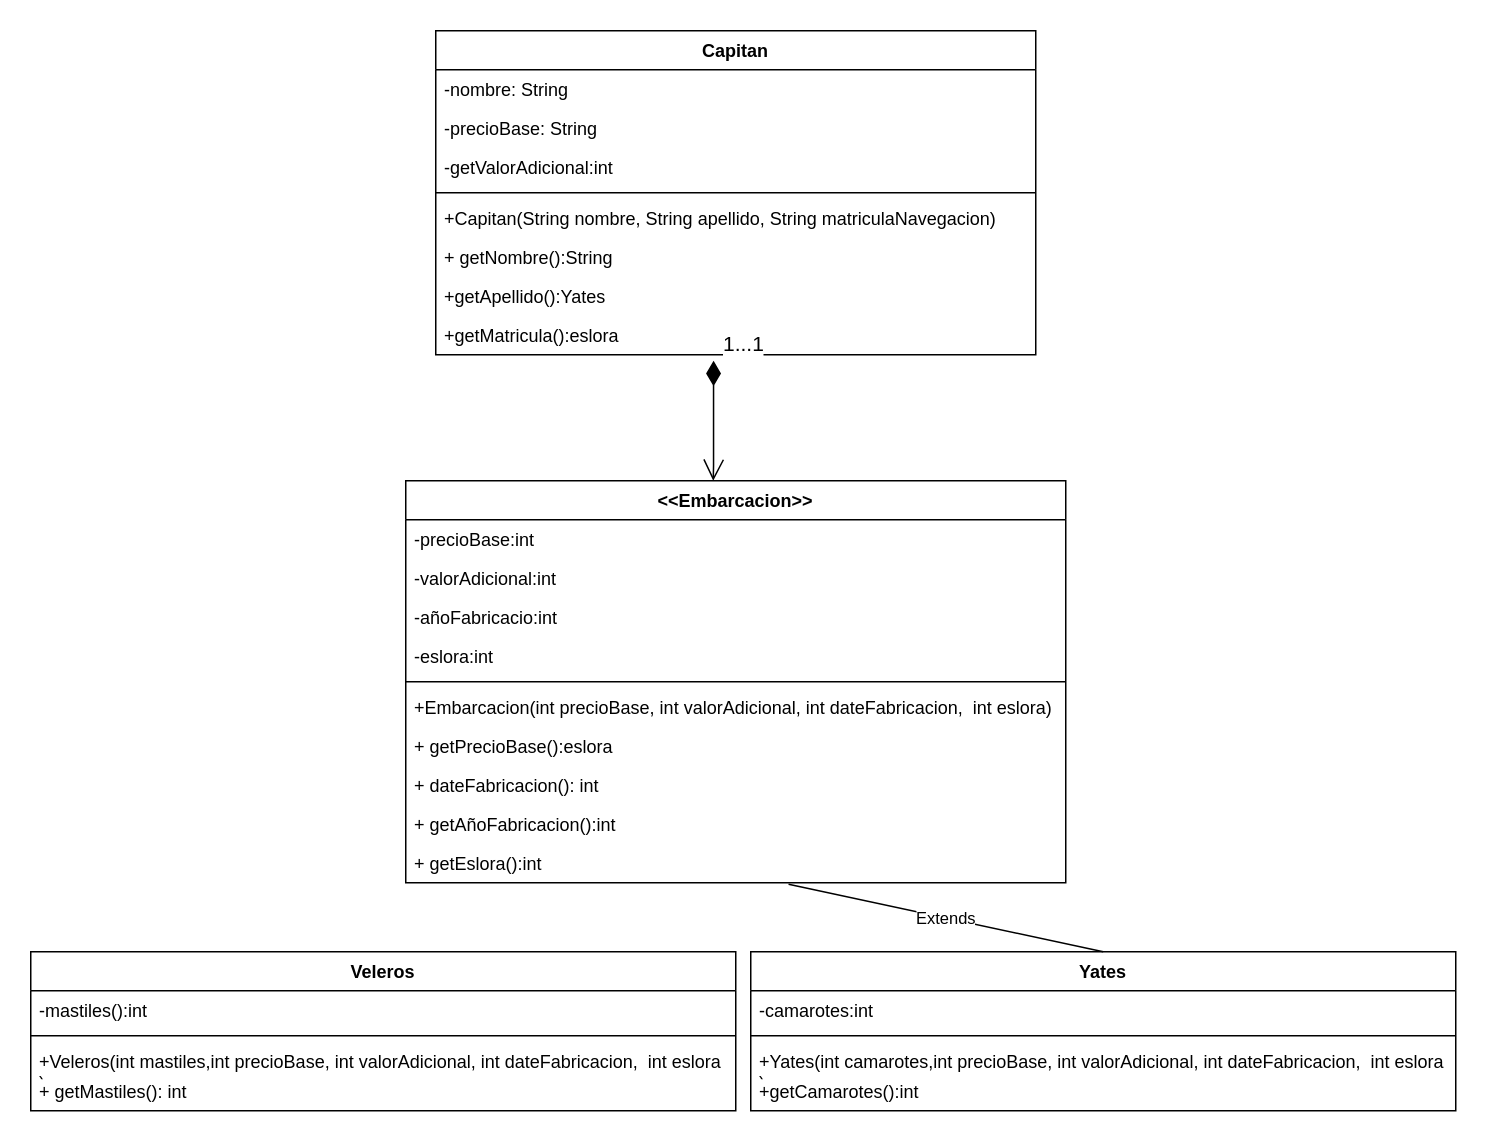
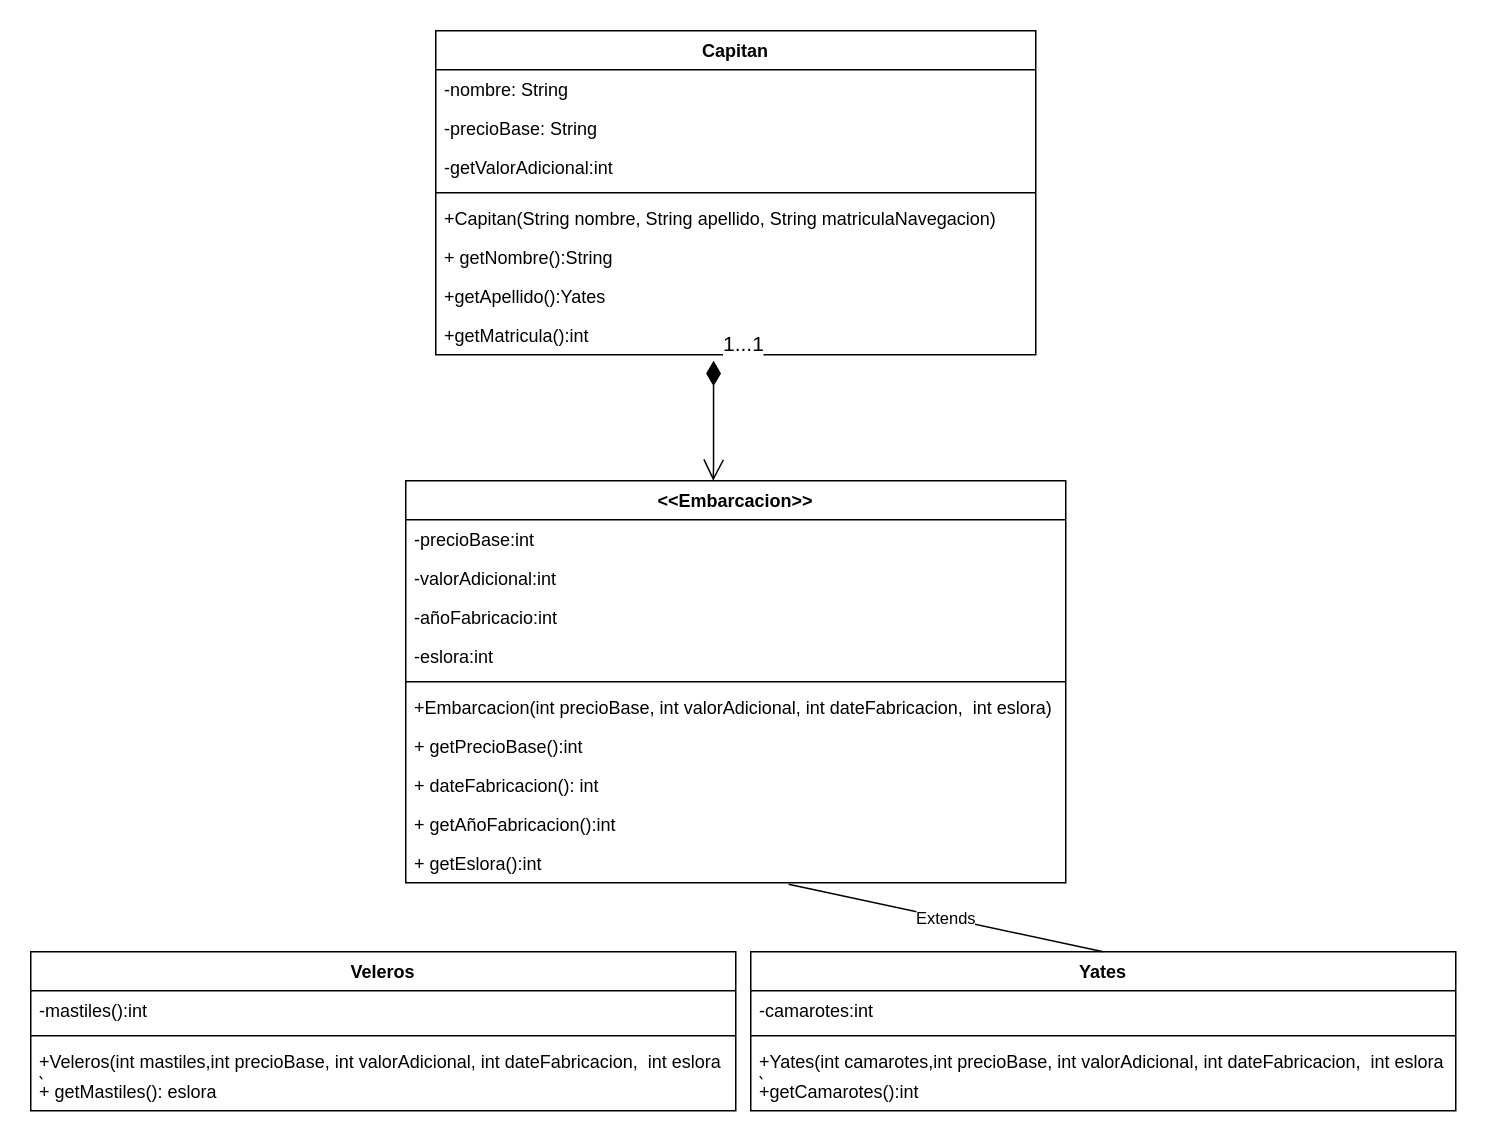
node "+getMatricula():eslora": label "+getMatricula():eslora" -> "+getMatricula():int"
node "+ getPrecioBase():eslora": label "+ getPrecioBase():eslora" -> "+ getPrecioBase():int"
node "+ getMastiles(): int": label "+ getMastiles(): int" -> "+ getMastiles(): eslora"
